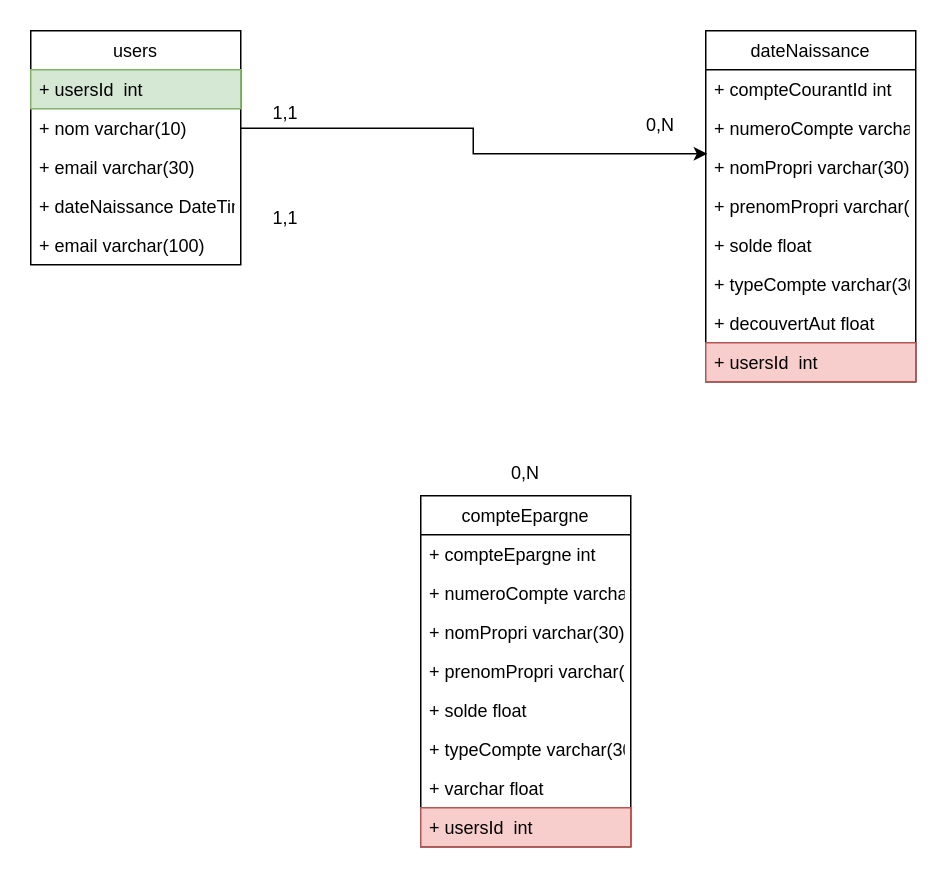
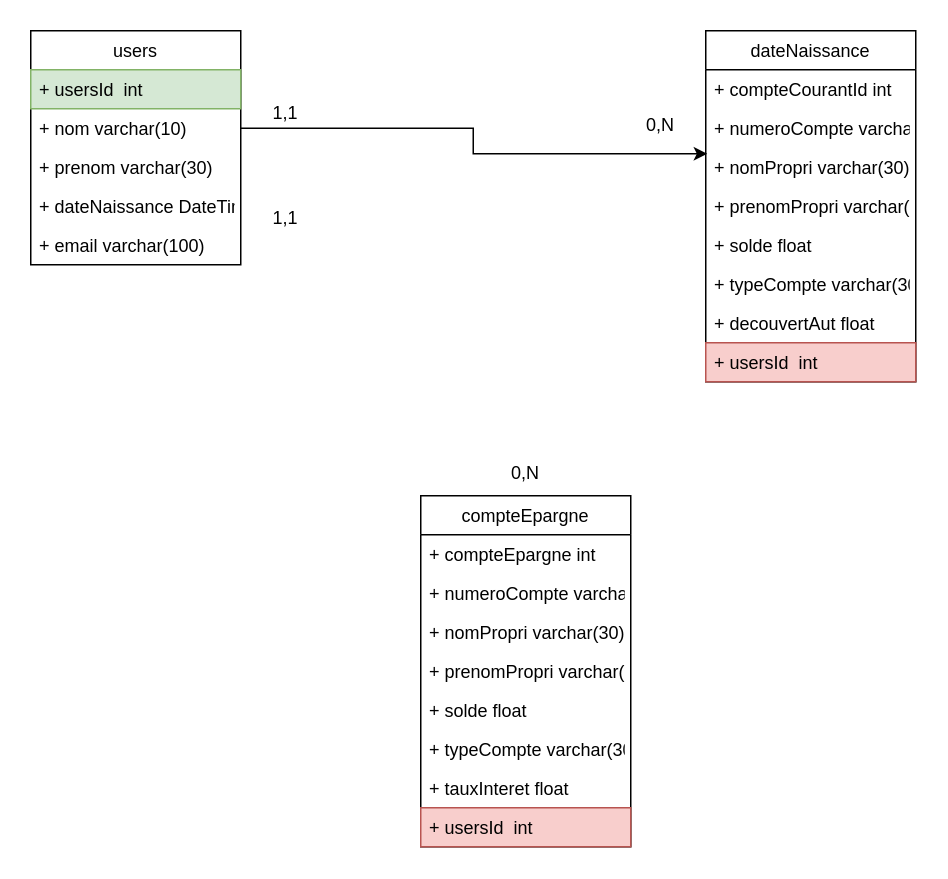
node "+ email varchar(30)": label "+ email varchar(30)" -> "+ prenom varchar(30)"
node "+ varchar float": label "+ varchar float" -> "+ tauxInteret float"
